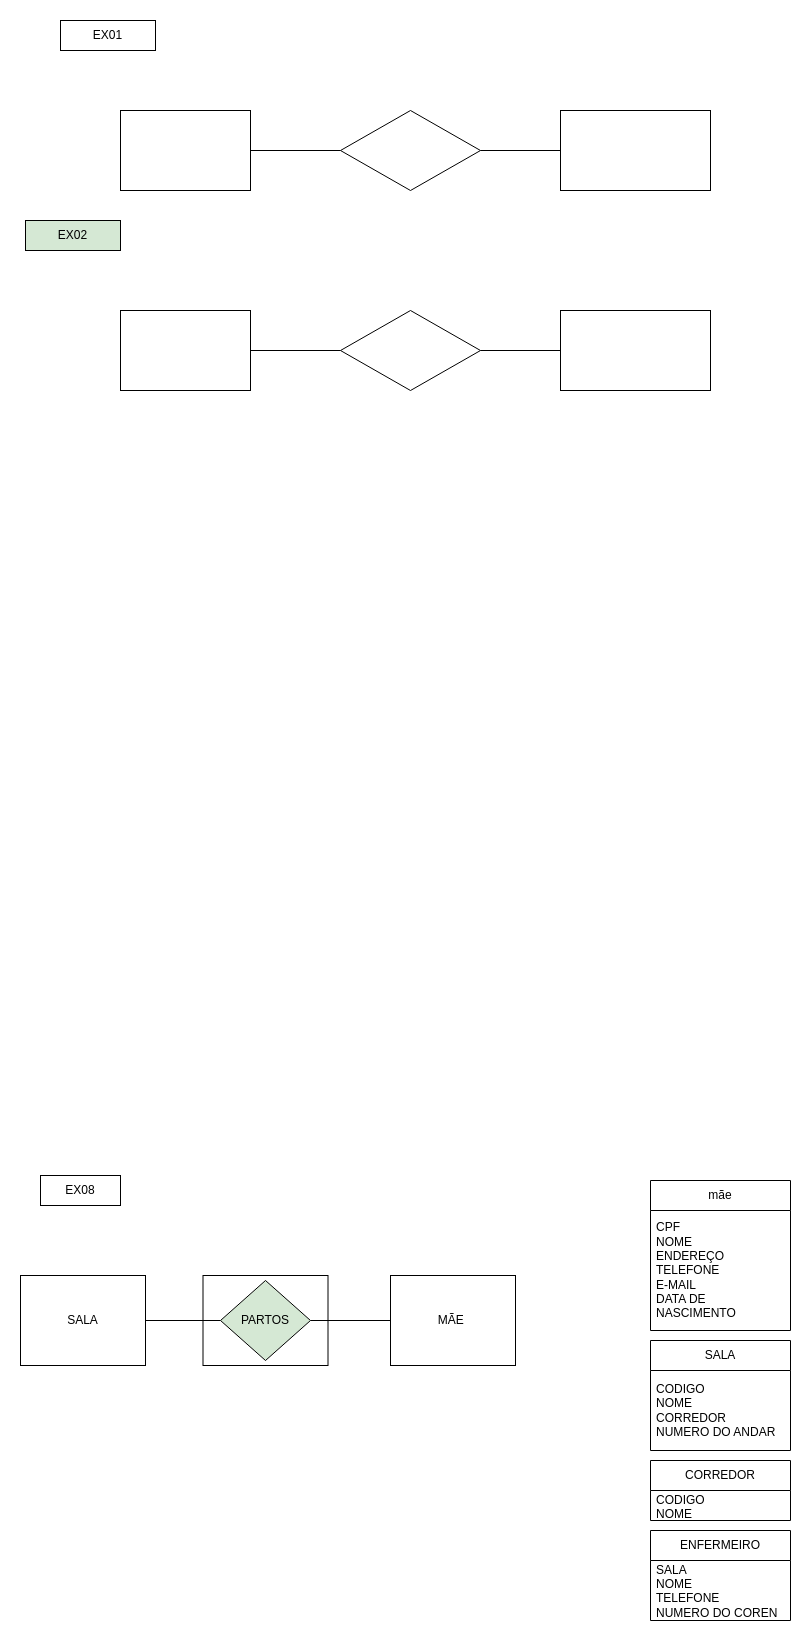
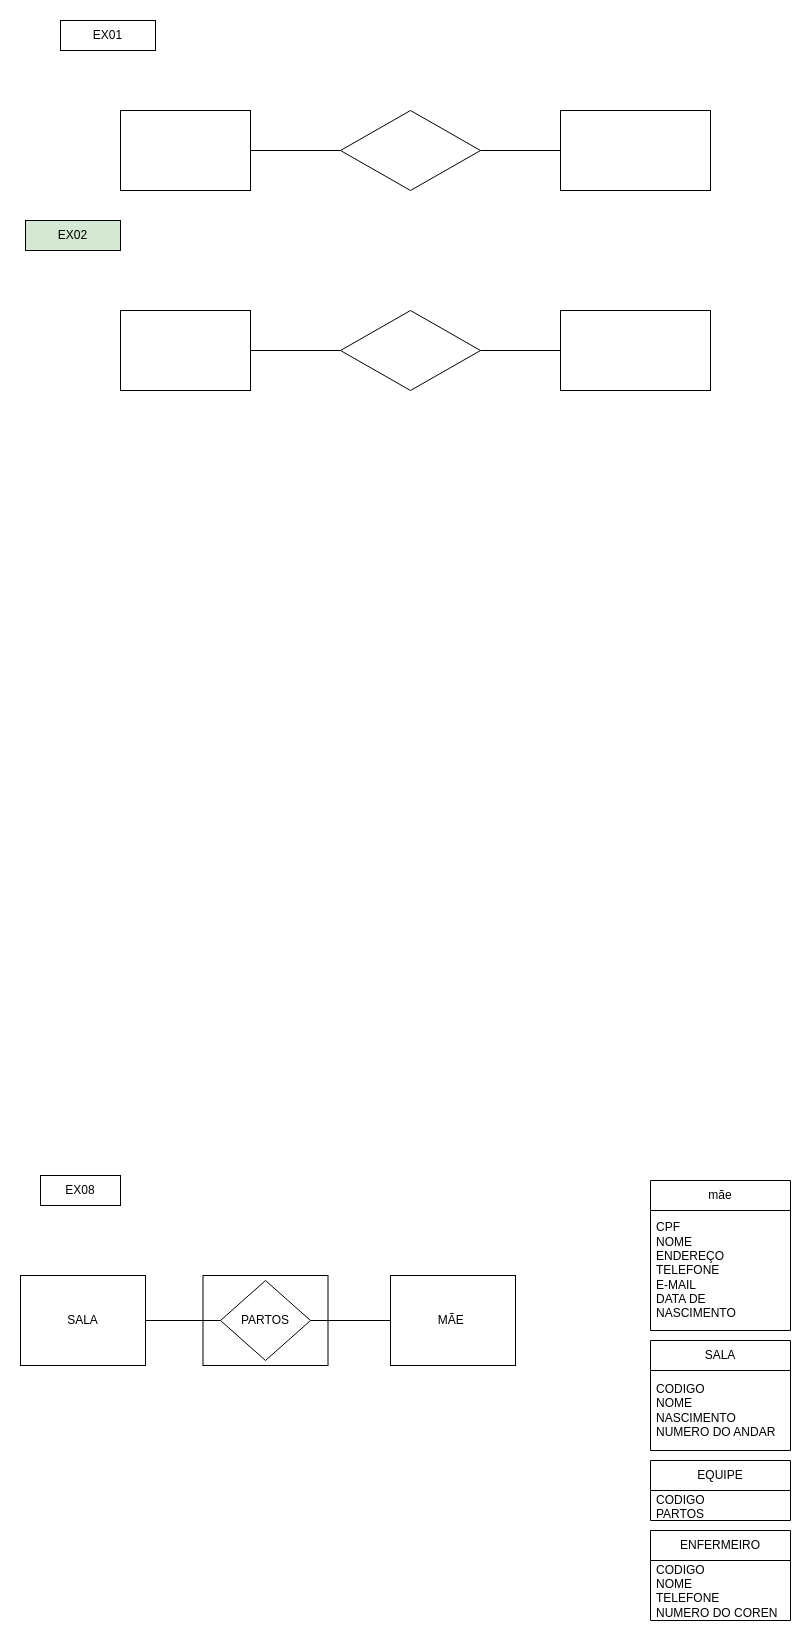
node "PARTOS": fillcolor #d5e8d4 -> #ffffff
node "CODIGO NOME CORREDOR NUMERO DO ANDAR": label "CODIGO NOME CORREDOR NUMERO DO ANDAR" -> "CODIGO NOME NASCIMENTO NUMERO DO ANDAR"
node "CORREDOR": label "CORREDOR" -> "EQUIPE"
node "CODIGO NOME": label "CODIGO NOME" -> "CODIGO PARTOS"
node "SALA NOME TELEFONE NUMERO DO COREN": label "SALA NOME TELEFONE NUMERO DO COREN" -> "CODIGO NOME TELEFONE NUMERO DO COREN"
